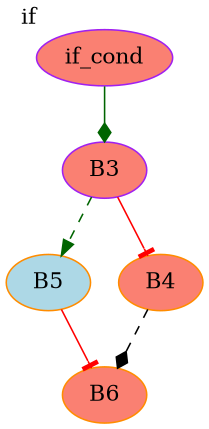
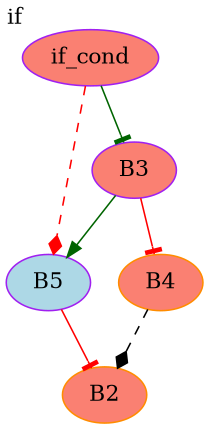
edge "if_cond if" -> "B3": arrowhead diamond -> tee
edge "if_cond if" -> "B5": added
edge "B3" -> "B5": style dashed -> solid
node "B5": color darkorange -> purple
node "B6": label "B6" -> "B2"
